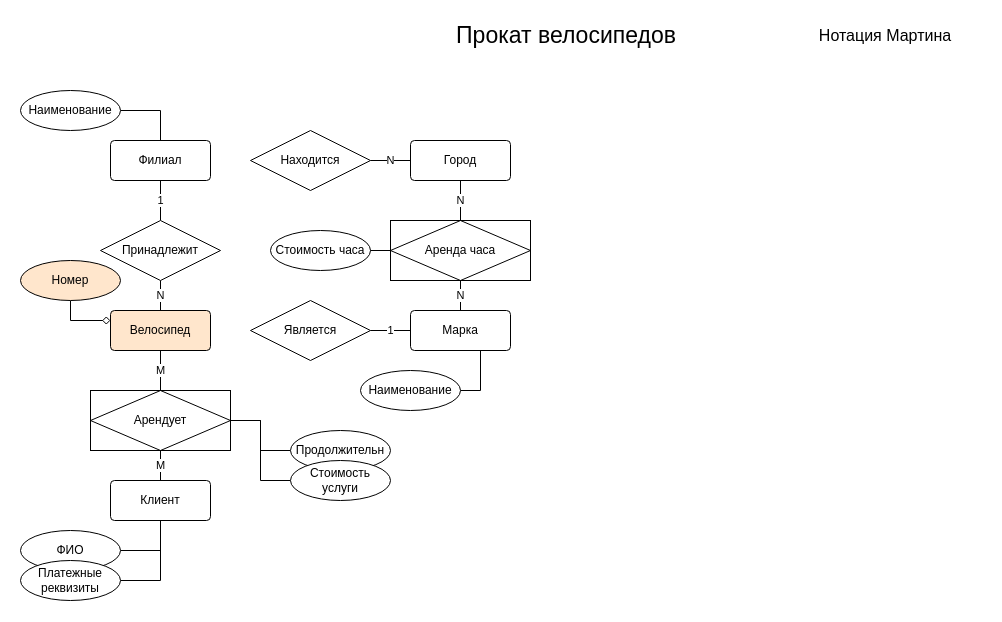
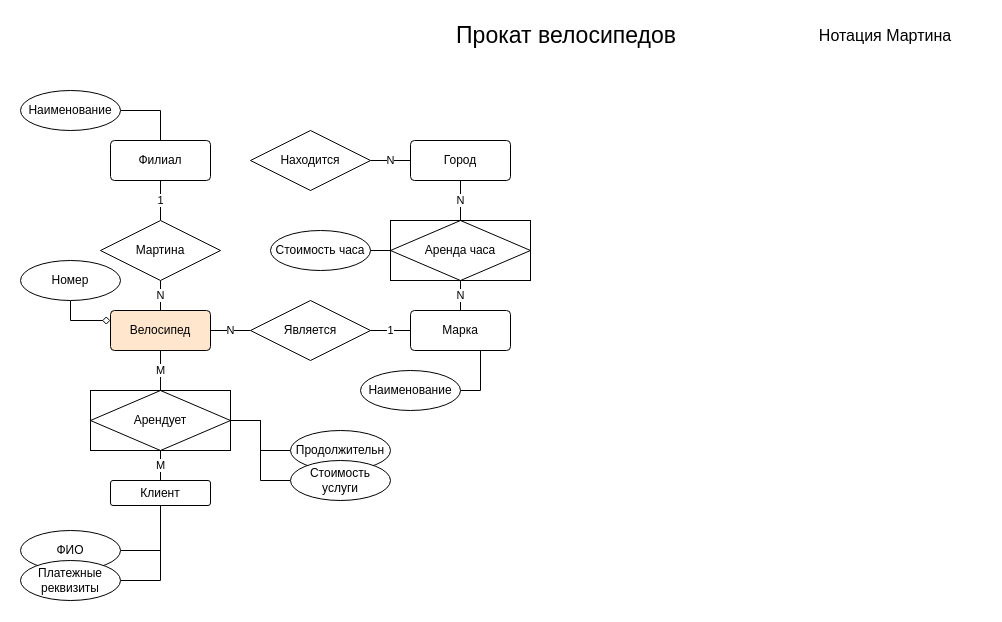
node "Принадлежит": label "Принадлежит" -> "Мартина"
node "Номер": fillcolor #ffe6cc -> #ffffff
edge "Велосипед" -- "Является": added, label "N"
node "Клиент": size 100x40 -> 100x25
